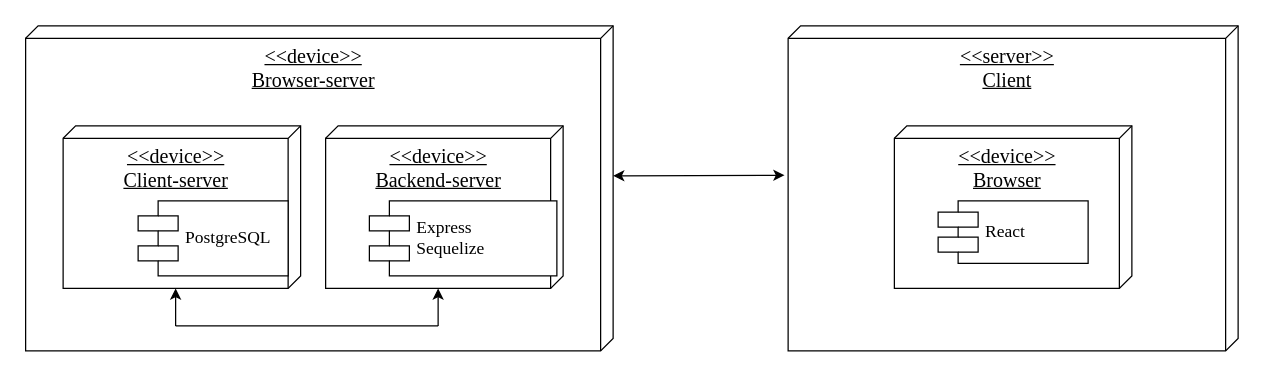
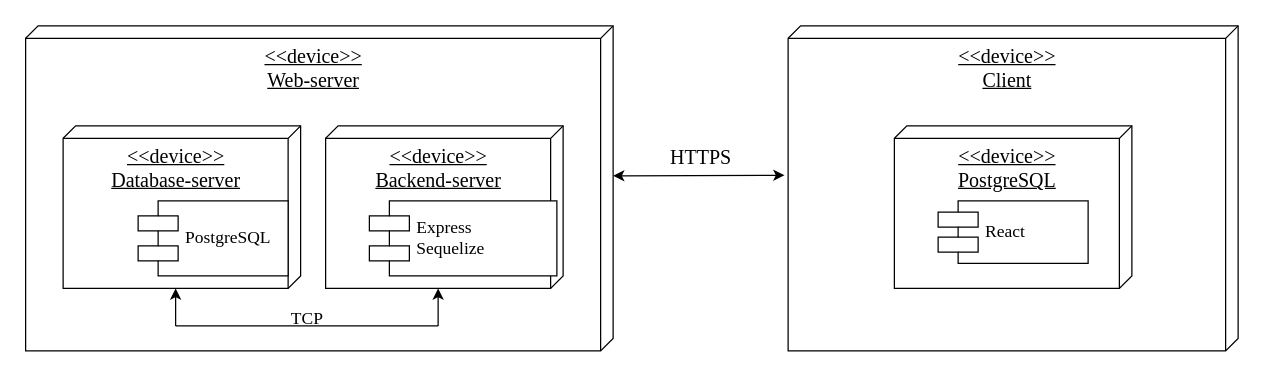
node "<<device>> Browser-server": label "<<device>> Browser-server" -> "<<device>> Web-server"
node "<<server>> Client": label "<<server>> Client" -> "<<device>> Client"
node "HTTPS": added
node "<<device>> Client-server": label "<<device>> Client-server" -> "<<device>> Database-server"
node "<<device>> Browser": label "<<device>> Browser" -> "<<device>> PostgreSQL"
node "TCP": added
